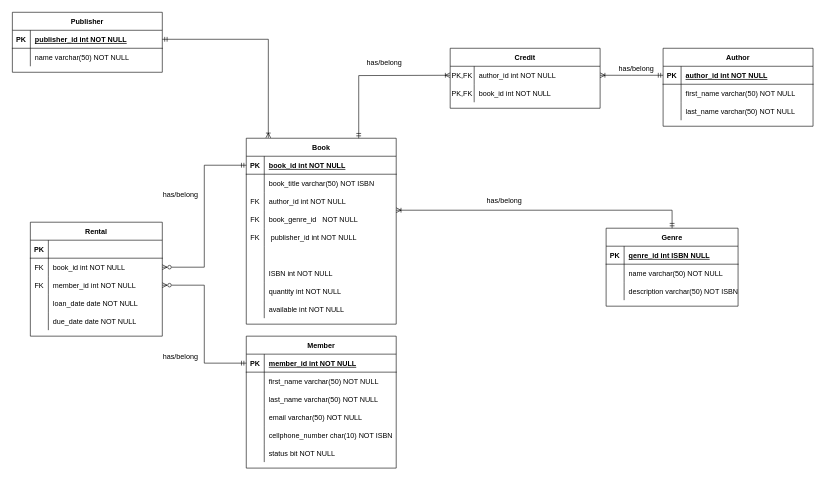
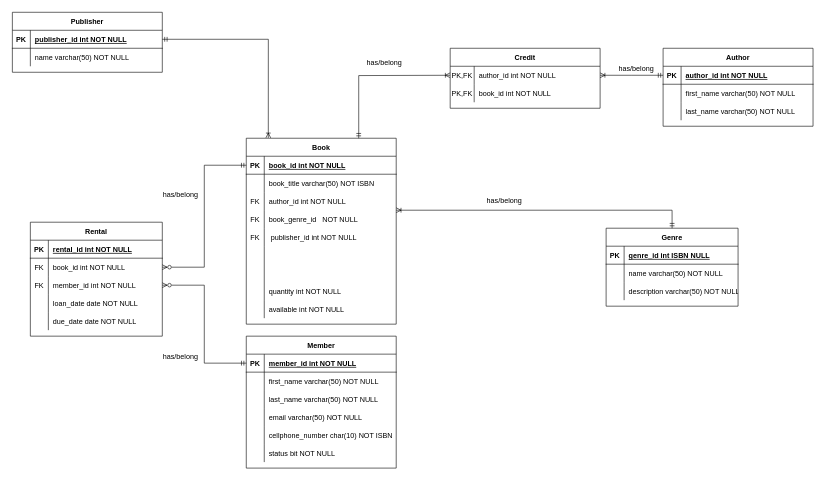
node "rental_id int NOT NULL": added
node "ISBN int NOT NULL": removed
node "description varchar(50) NOT ISBN": label "description varchar(50) NOT ISBN" -> "description varchar(50) NOT NULL"
